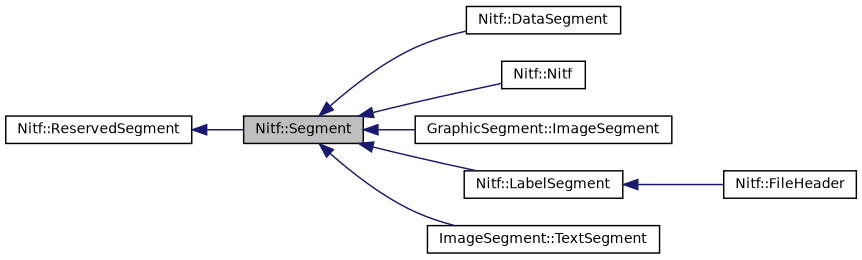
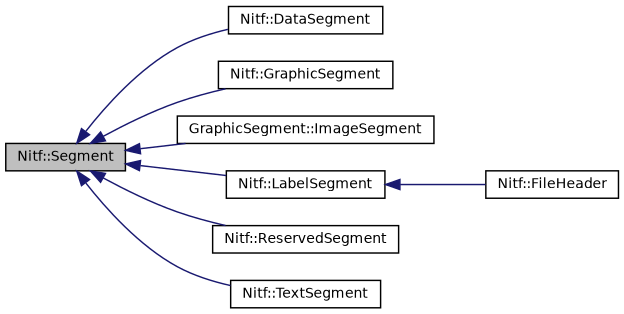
node "Nitf::Nitf": label "Nitf::Nitf" -> "Nitf::GraphicSegment"
edge "Nitf::Segment" -> "Nitf::ReservedSegment": reversed
node "ImageSegment::TextSegment": label "ImageSegment::TextSegment" -> "Nitf::TextSegment"
